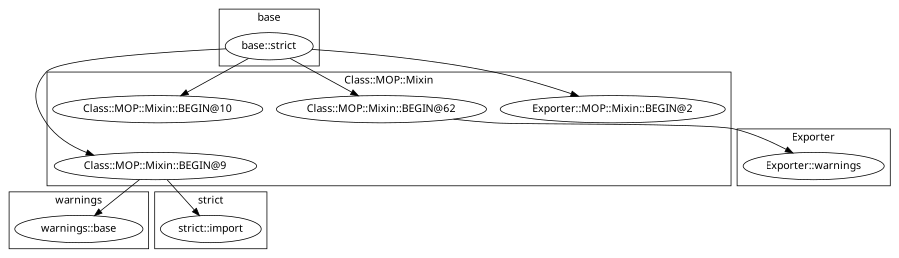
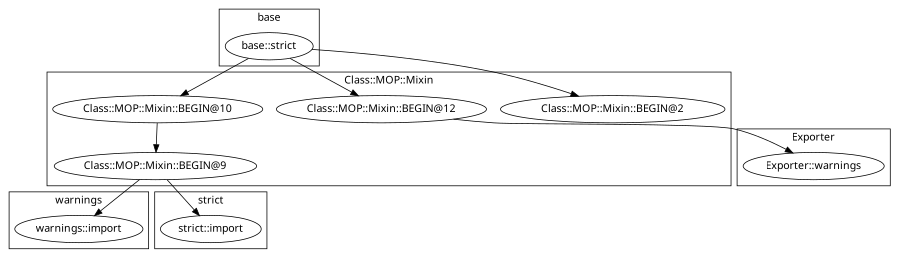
edge "base::strict" -> "Class::MOP::Mixin::BEGIN@9": now "Class::MOP::Mixin::BEGIN@10" -> "Class::MOP::Mixin::BEGIN@9"
node "Class::MOP::Mixin::BEGIN@62": label "Class::MOP::Mixin::BEGIN@62" -> "Class::MOP::Mixin::BEGIN@12"
node "Exporter::MOP::Mixin::BEGIN@2": label "Exporter::MOP::Mixin::BEGIN@2" -> "Class::MOP::Mixin::BEGIN@2"
node "warnings::base": label "warnings::base" -> "warnings::import"
